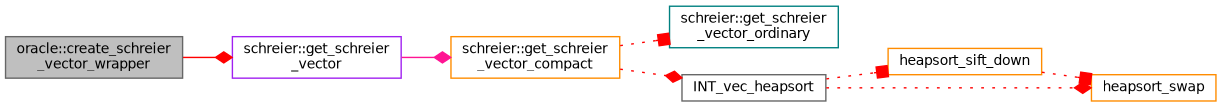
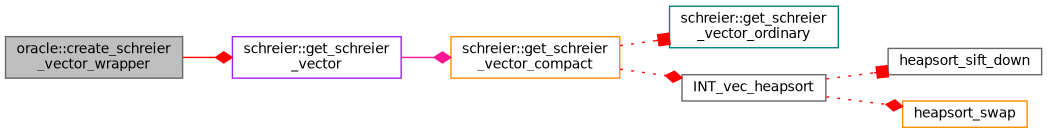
node "heapsort_sift_down": color darkorange -> gray40
edge "heapsort_sift_down" -> "heapsort_swap": removed
